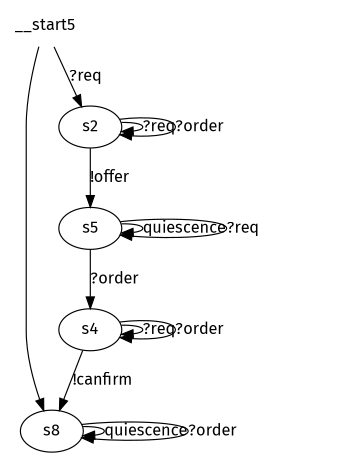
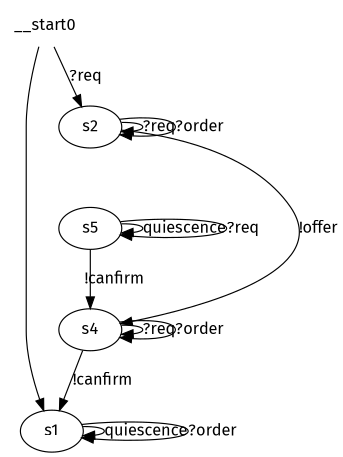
node "__start5": label "__start5" -> "__start0"
edge "s2" -> "s5": now "s2" -> "s4"
edge "s5" -> "s4": label "?order" -> "!canfirm"
node "s8": label "s8" -> "s1"
